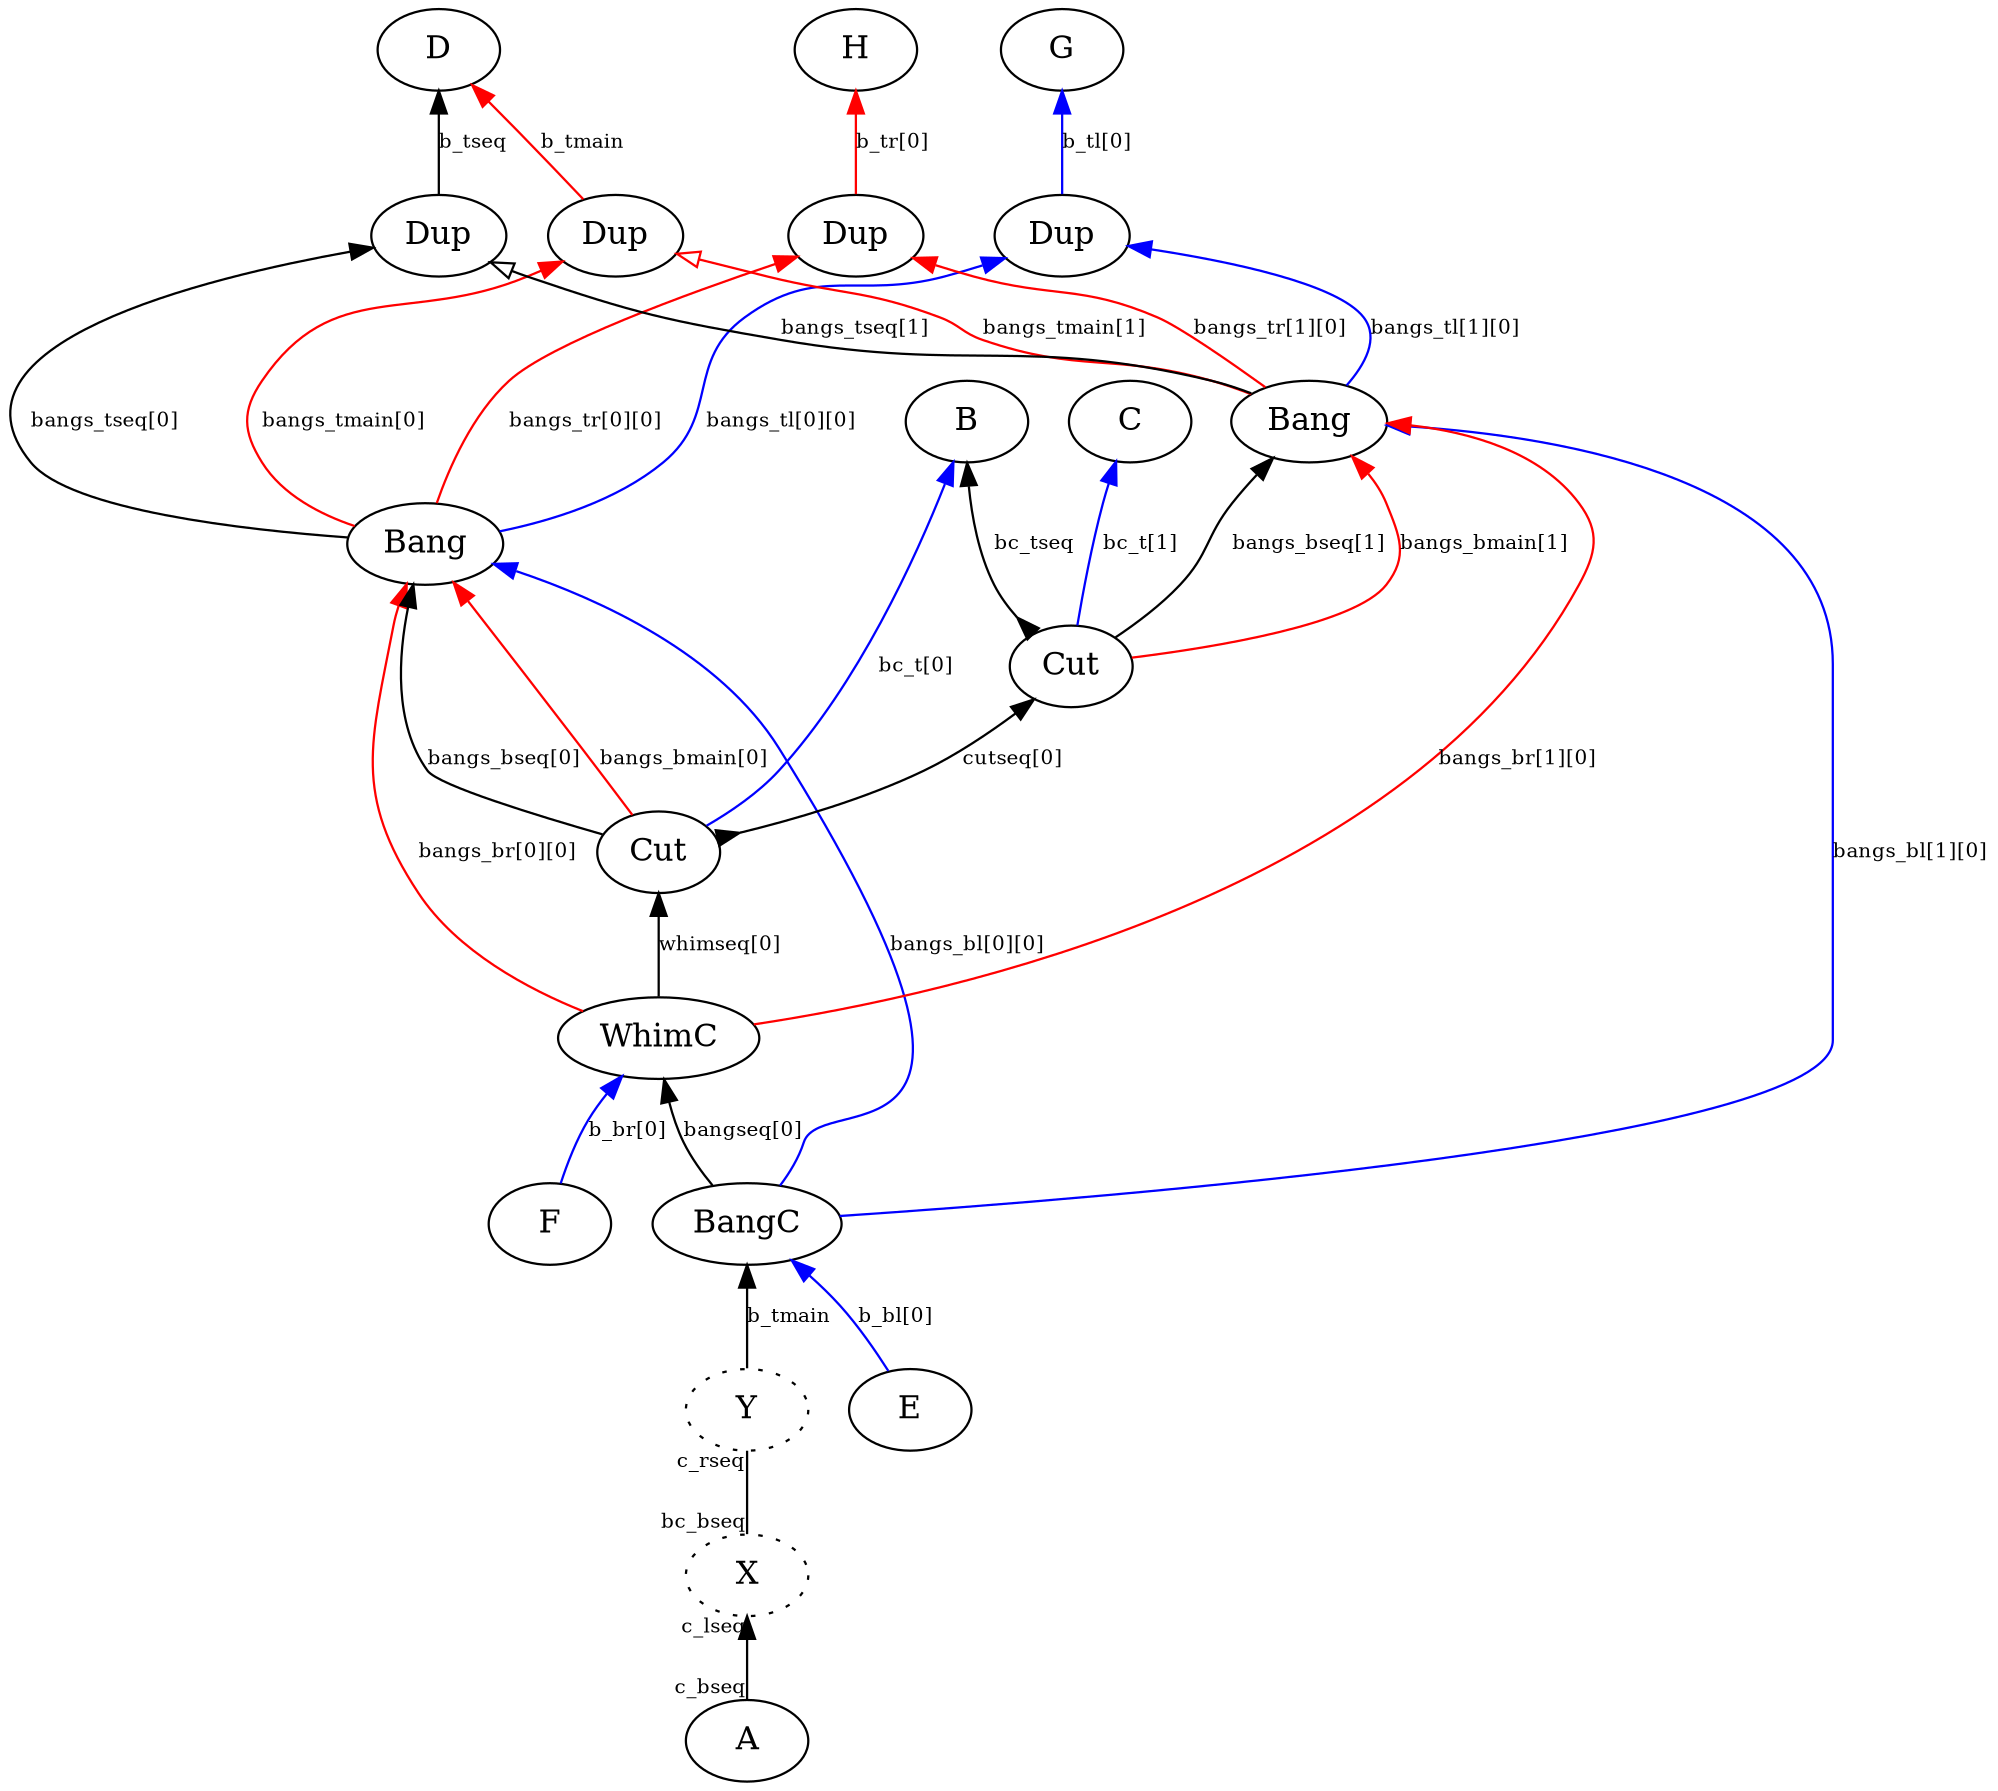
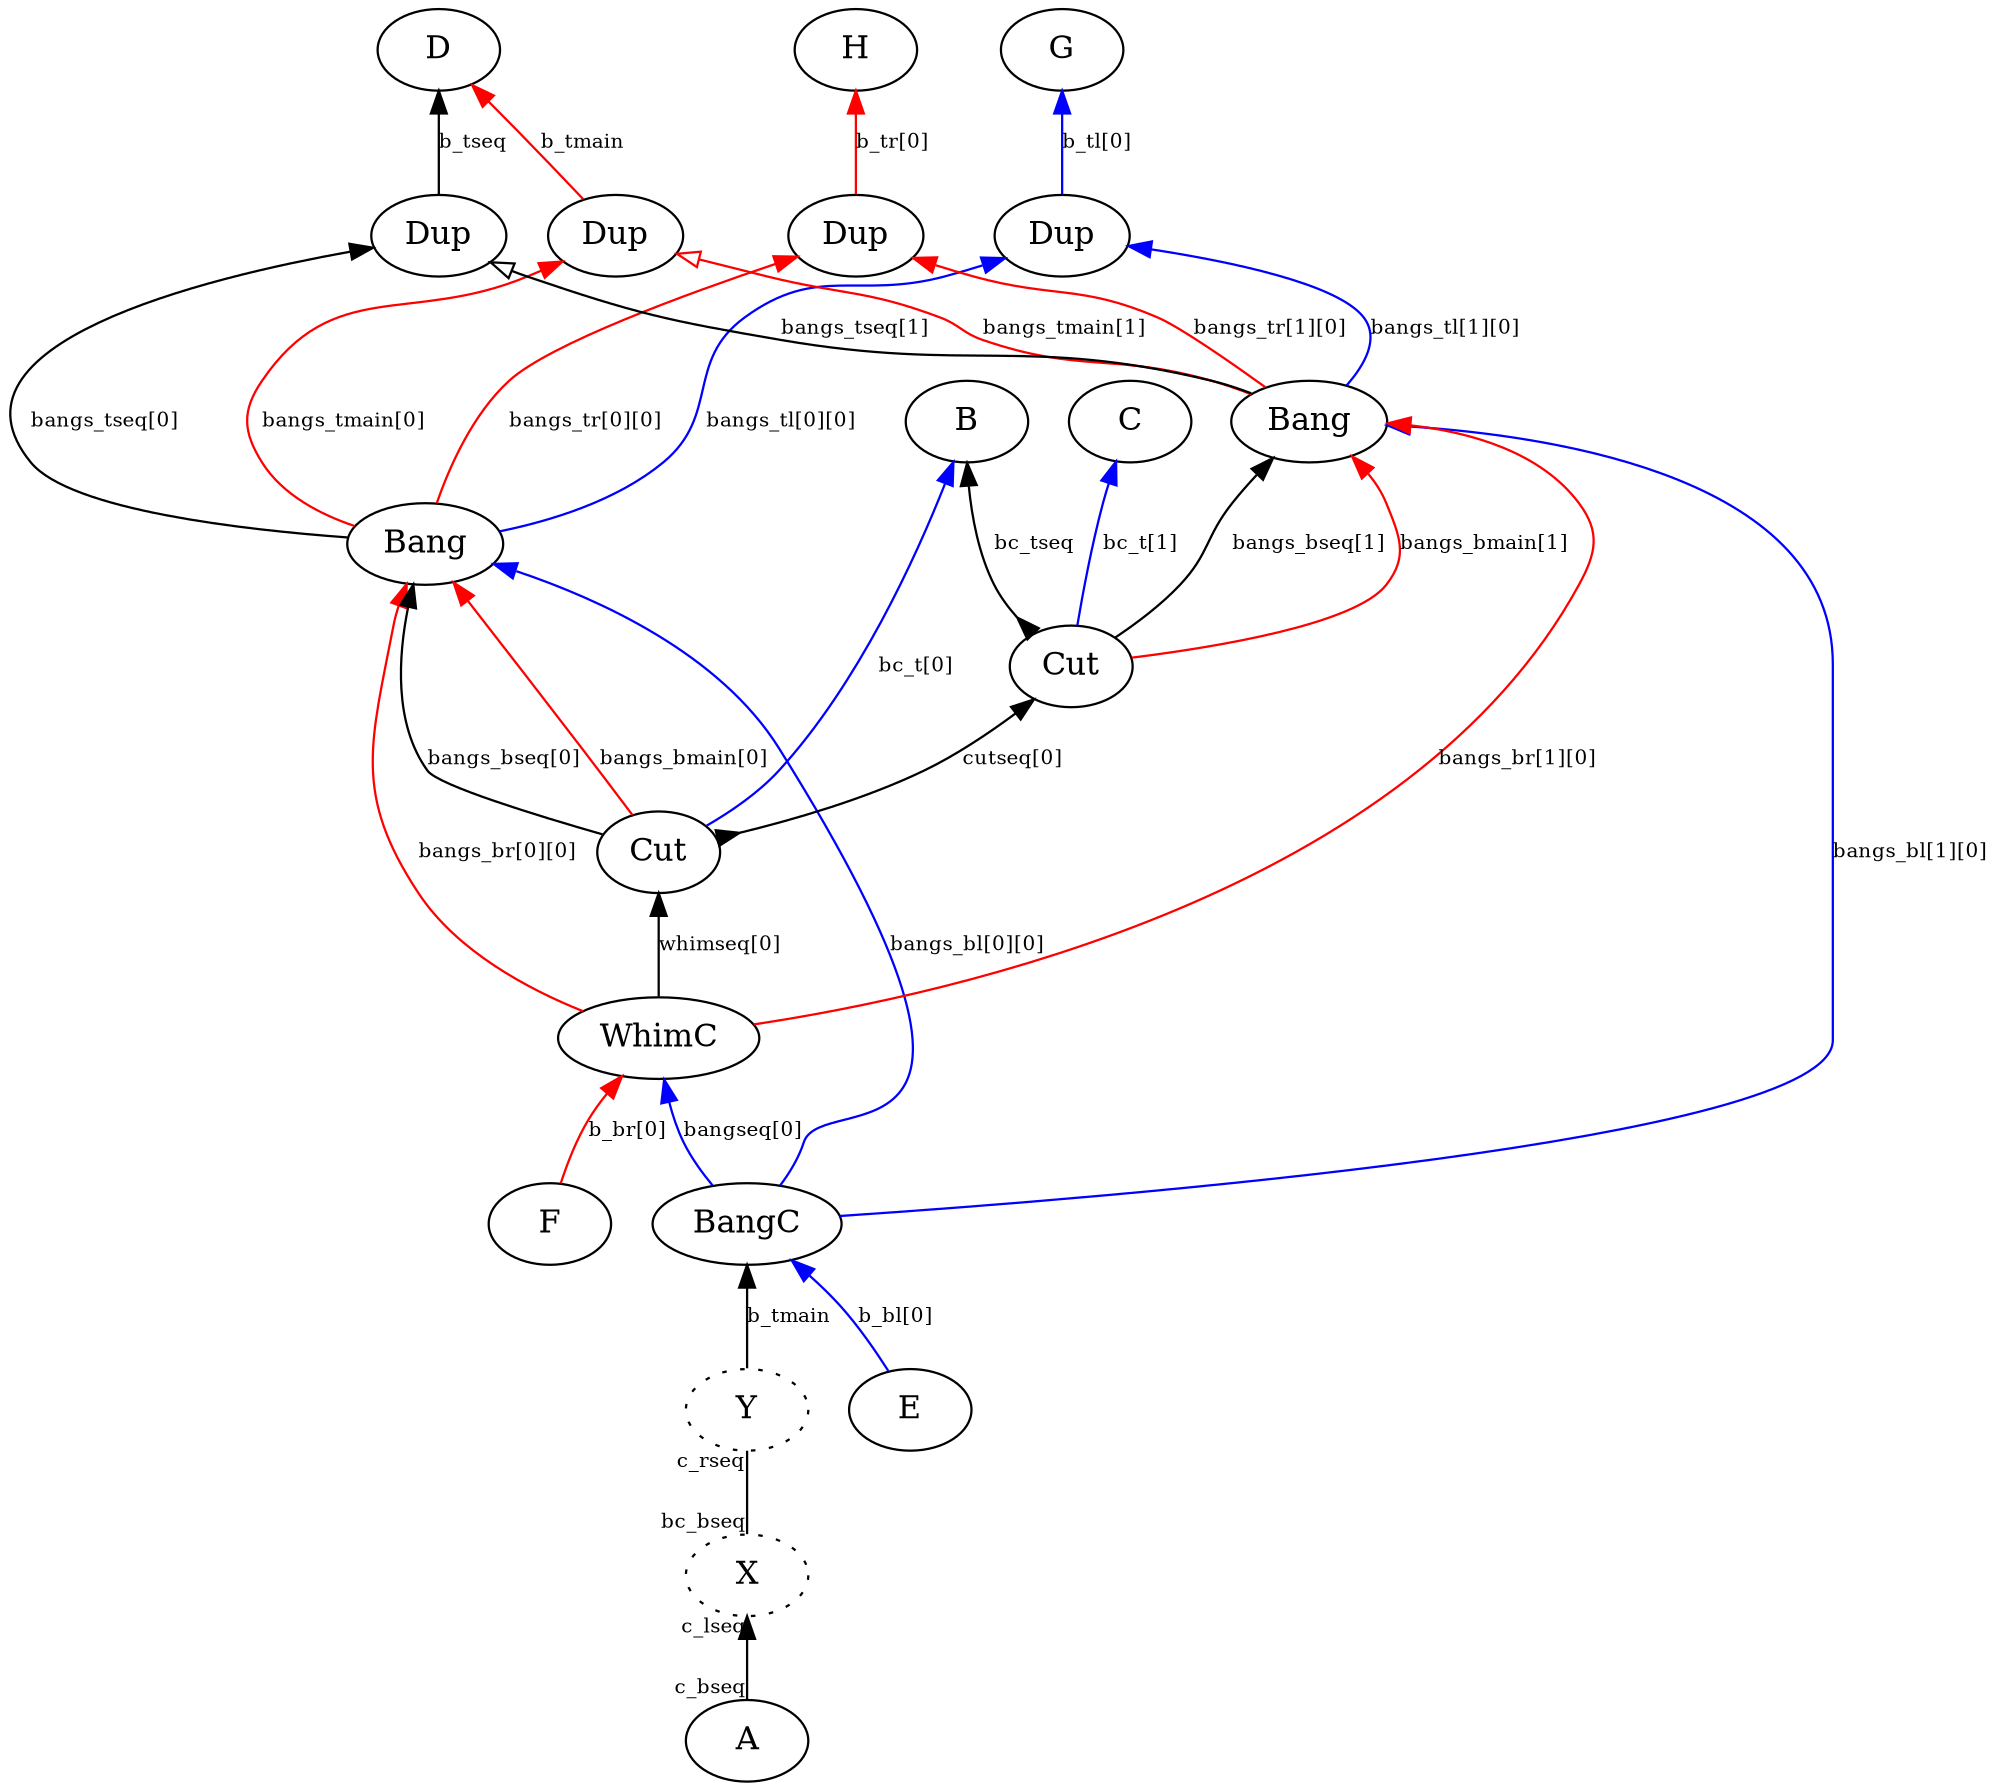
edge "WhimC" -- "F": color blue -> red
edge "WhimC" -- "BangC": color black -> blue
